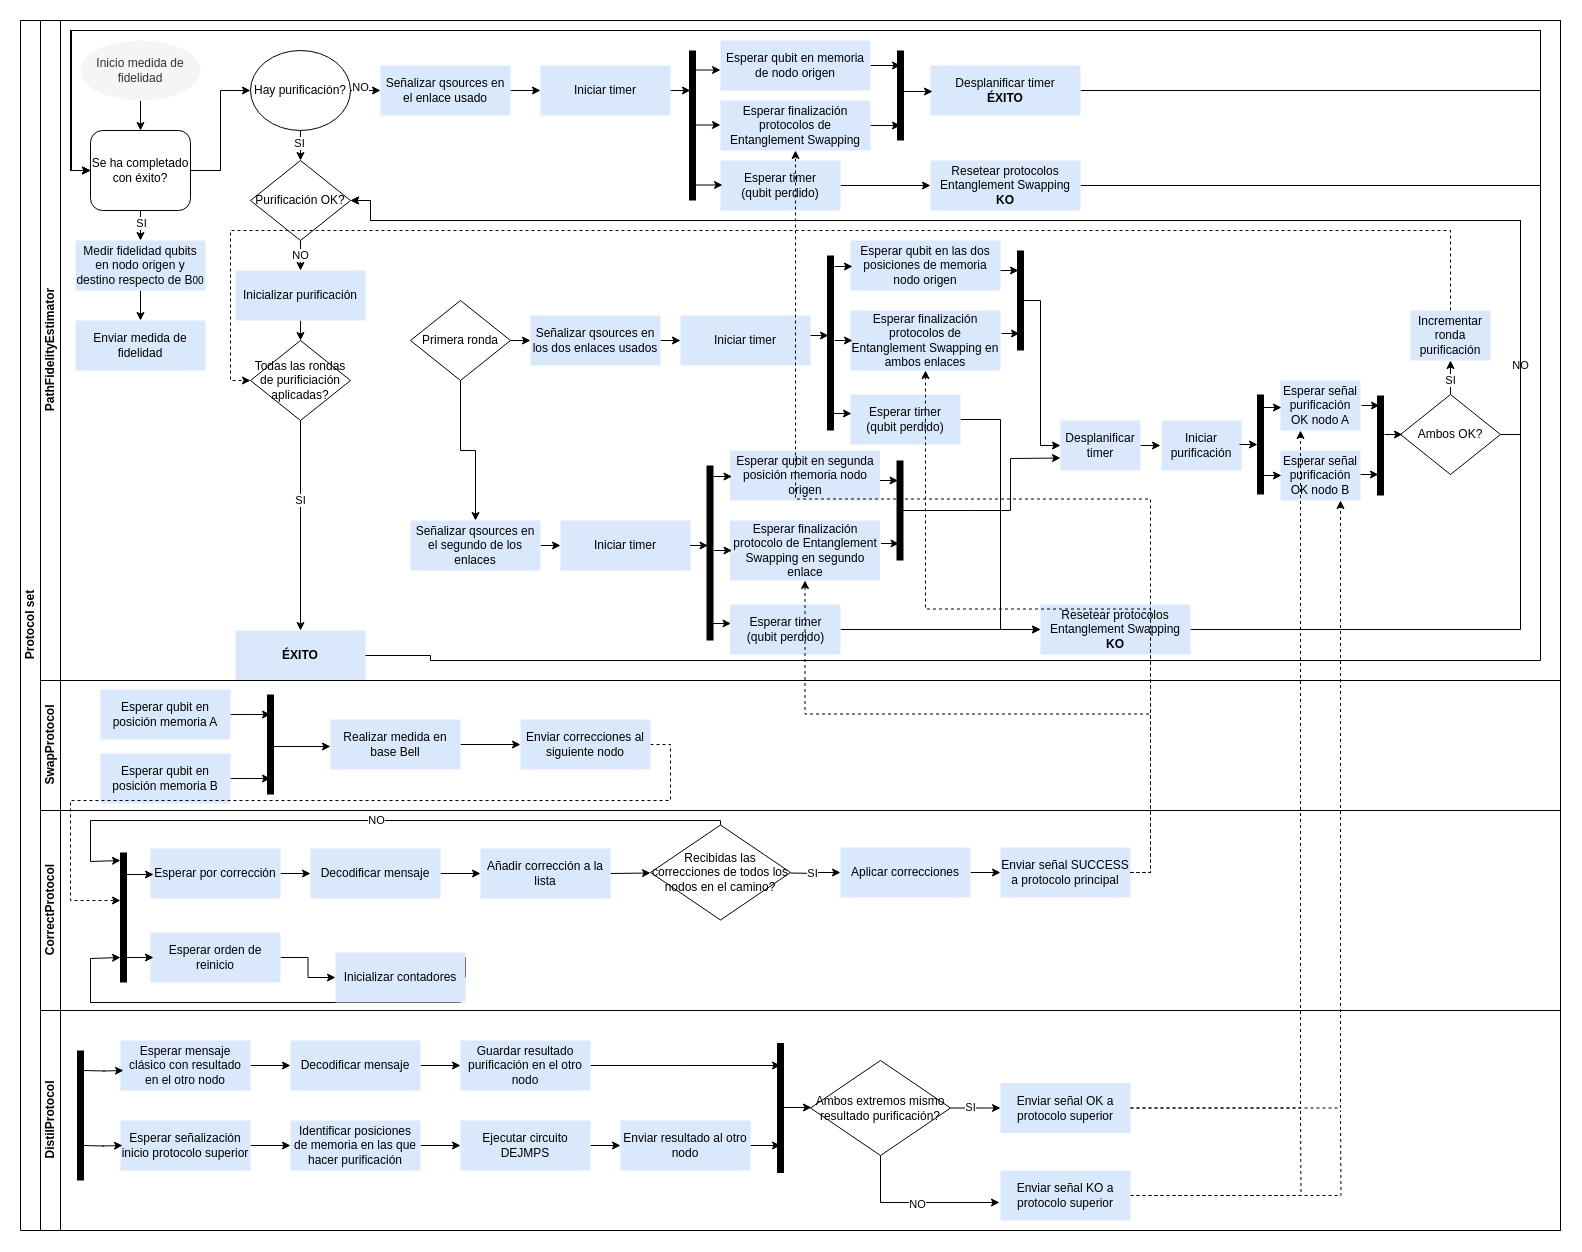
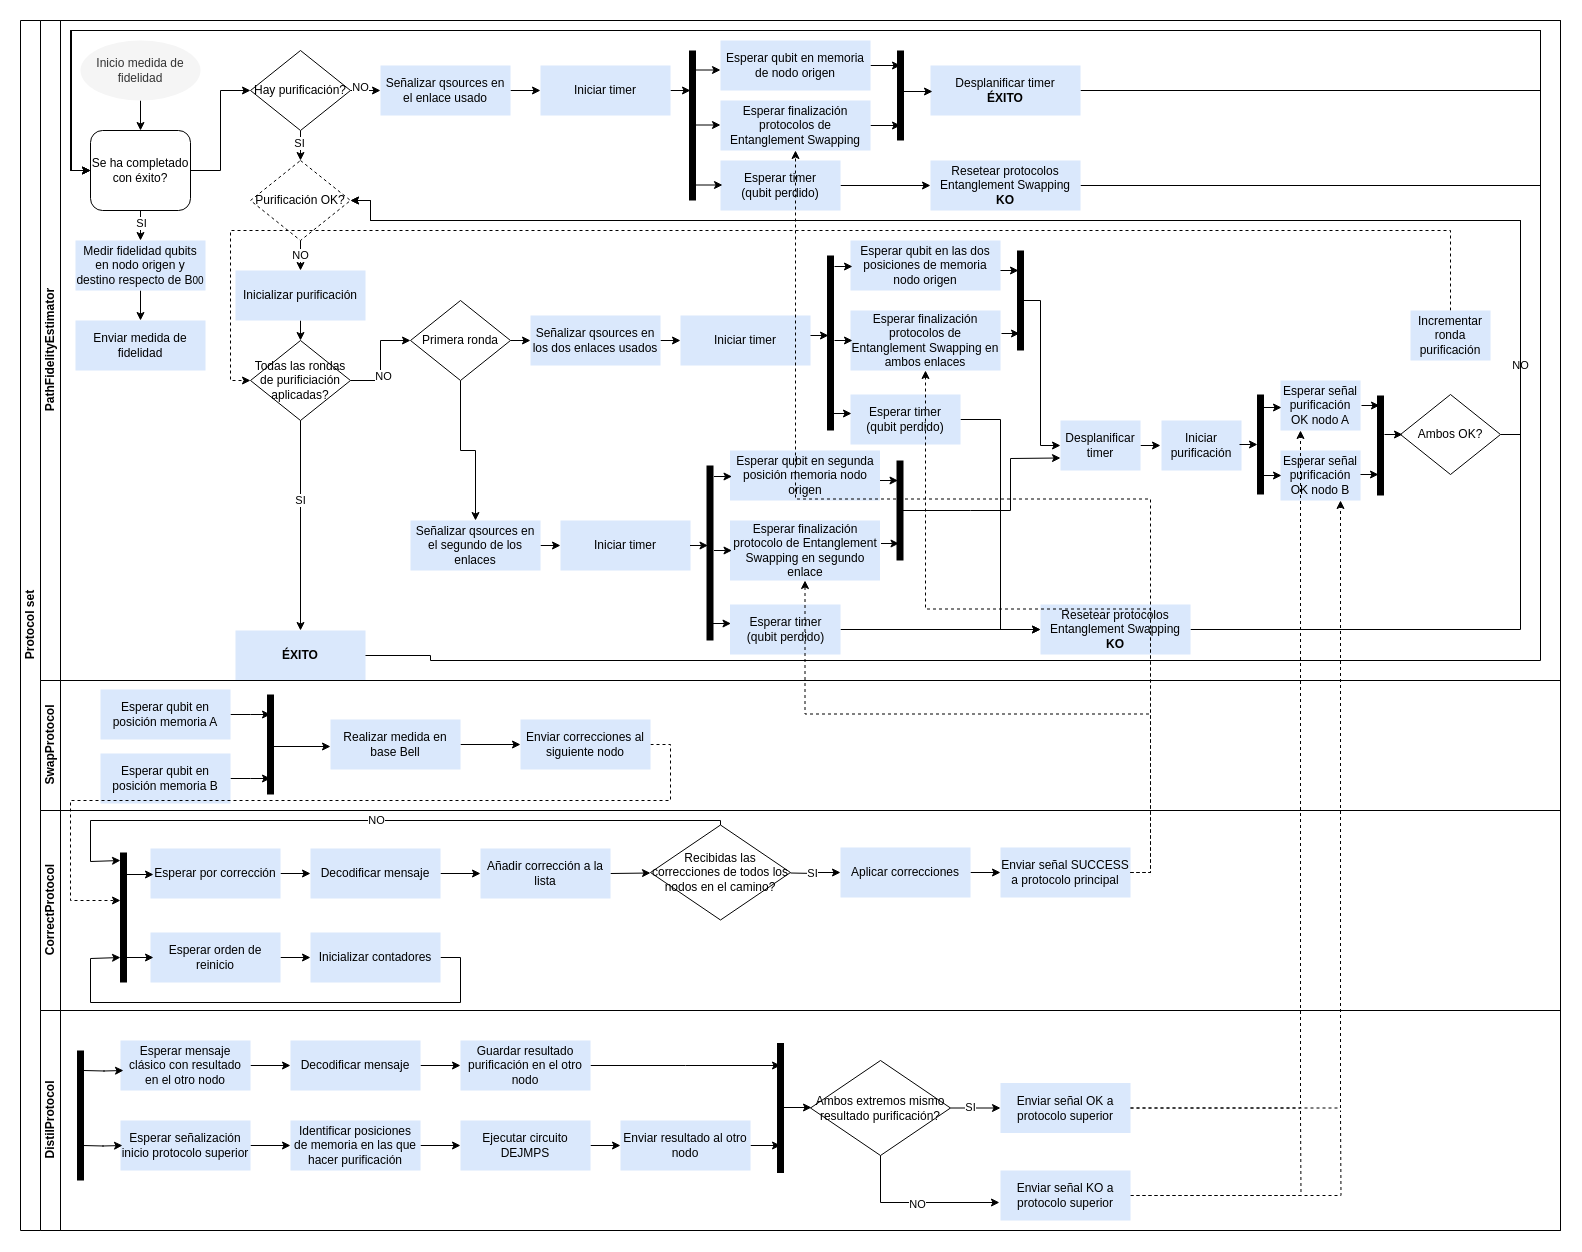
node "Hay purificación?": shape ellipse -> diamond
node "Purificación OK?": style solid -> dashed
edge "Todas las rondas de purificiación aplicadas?" -> "Primera ronda": added, label "NO"
edge "Ambos OK?" -> "Incrementar ronda purificación": removed, label "SI"
node "Inicializar contadores": moved (401, 978) -> (376, 958)
